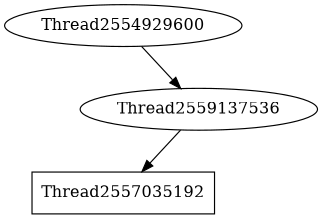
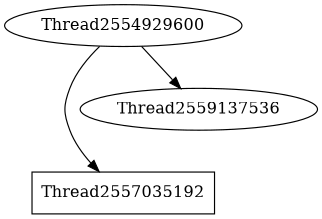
edge "Thread2559137536" -> "Thread2557035192": now "Thread2554929600" -> "Thread2557035192"
